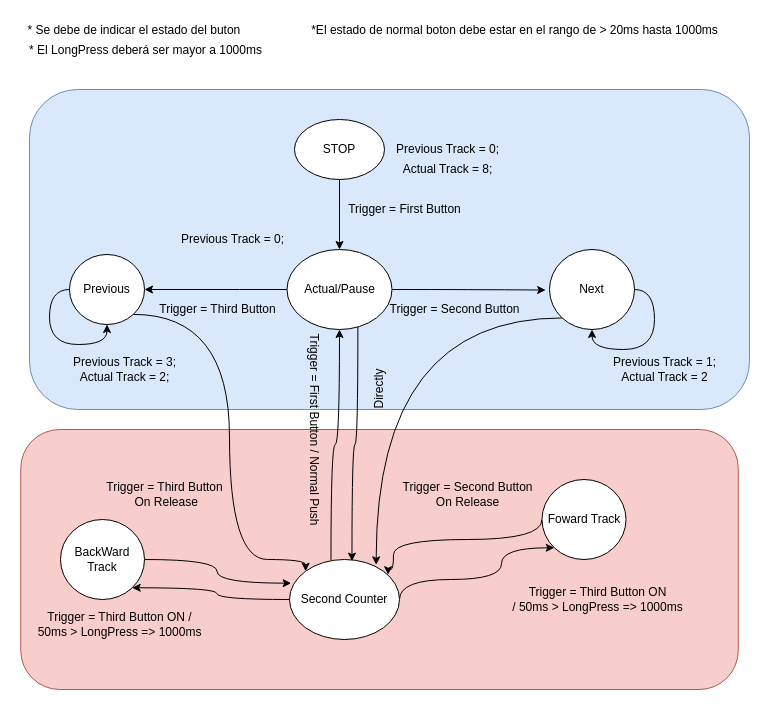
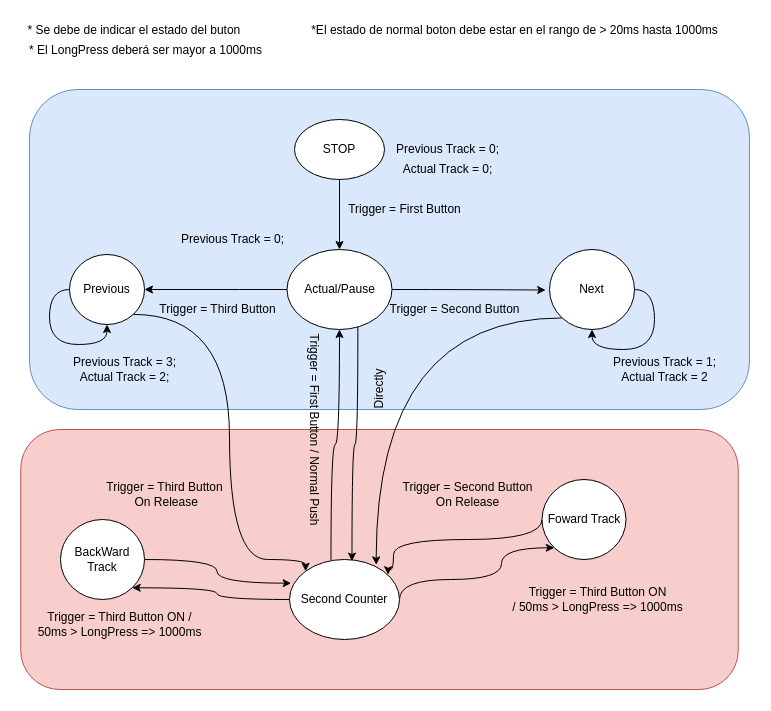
node "Actual Track = 8;": label "Actual Track = 8;" -> "Actual Track = 0;"
